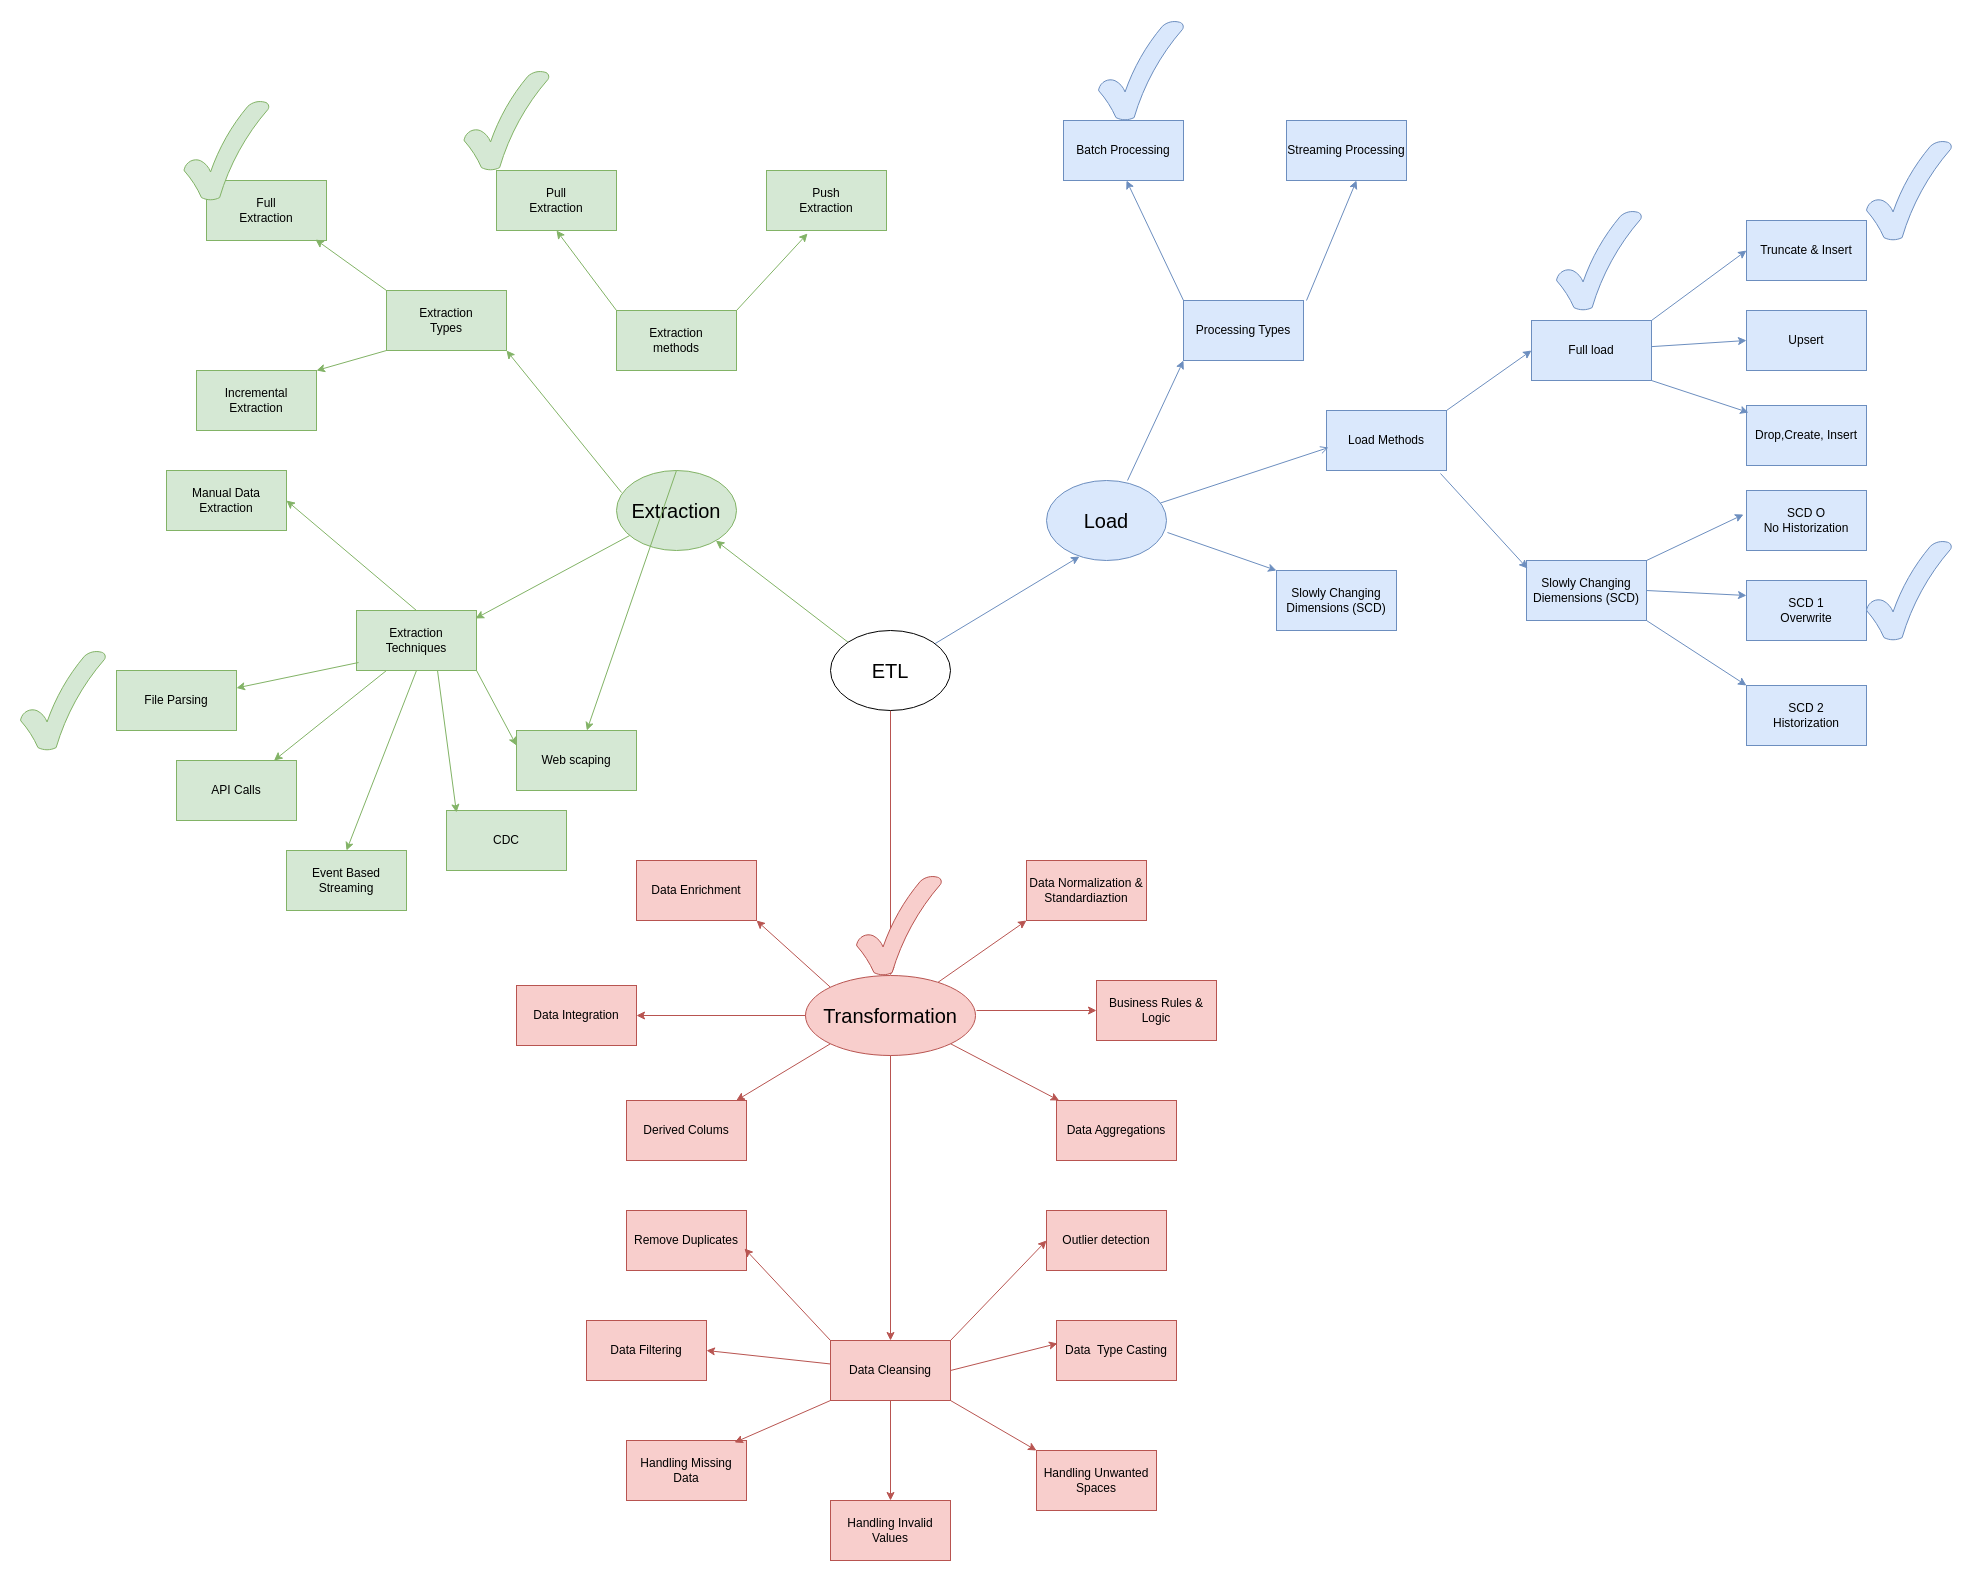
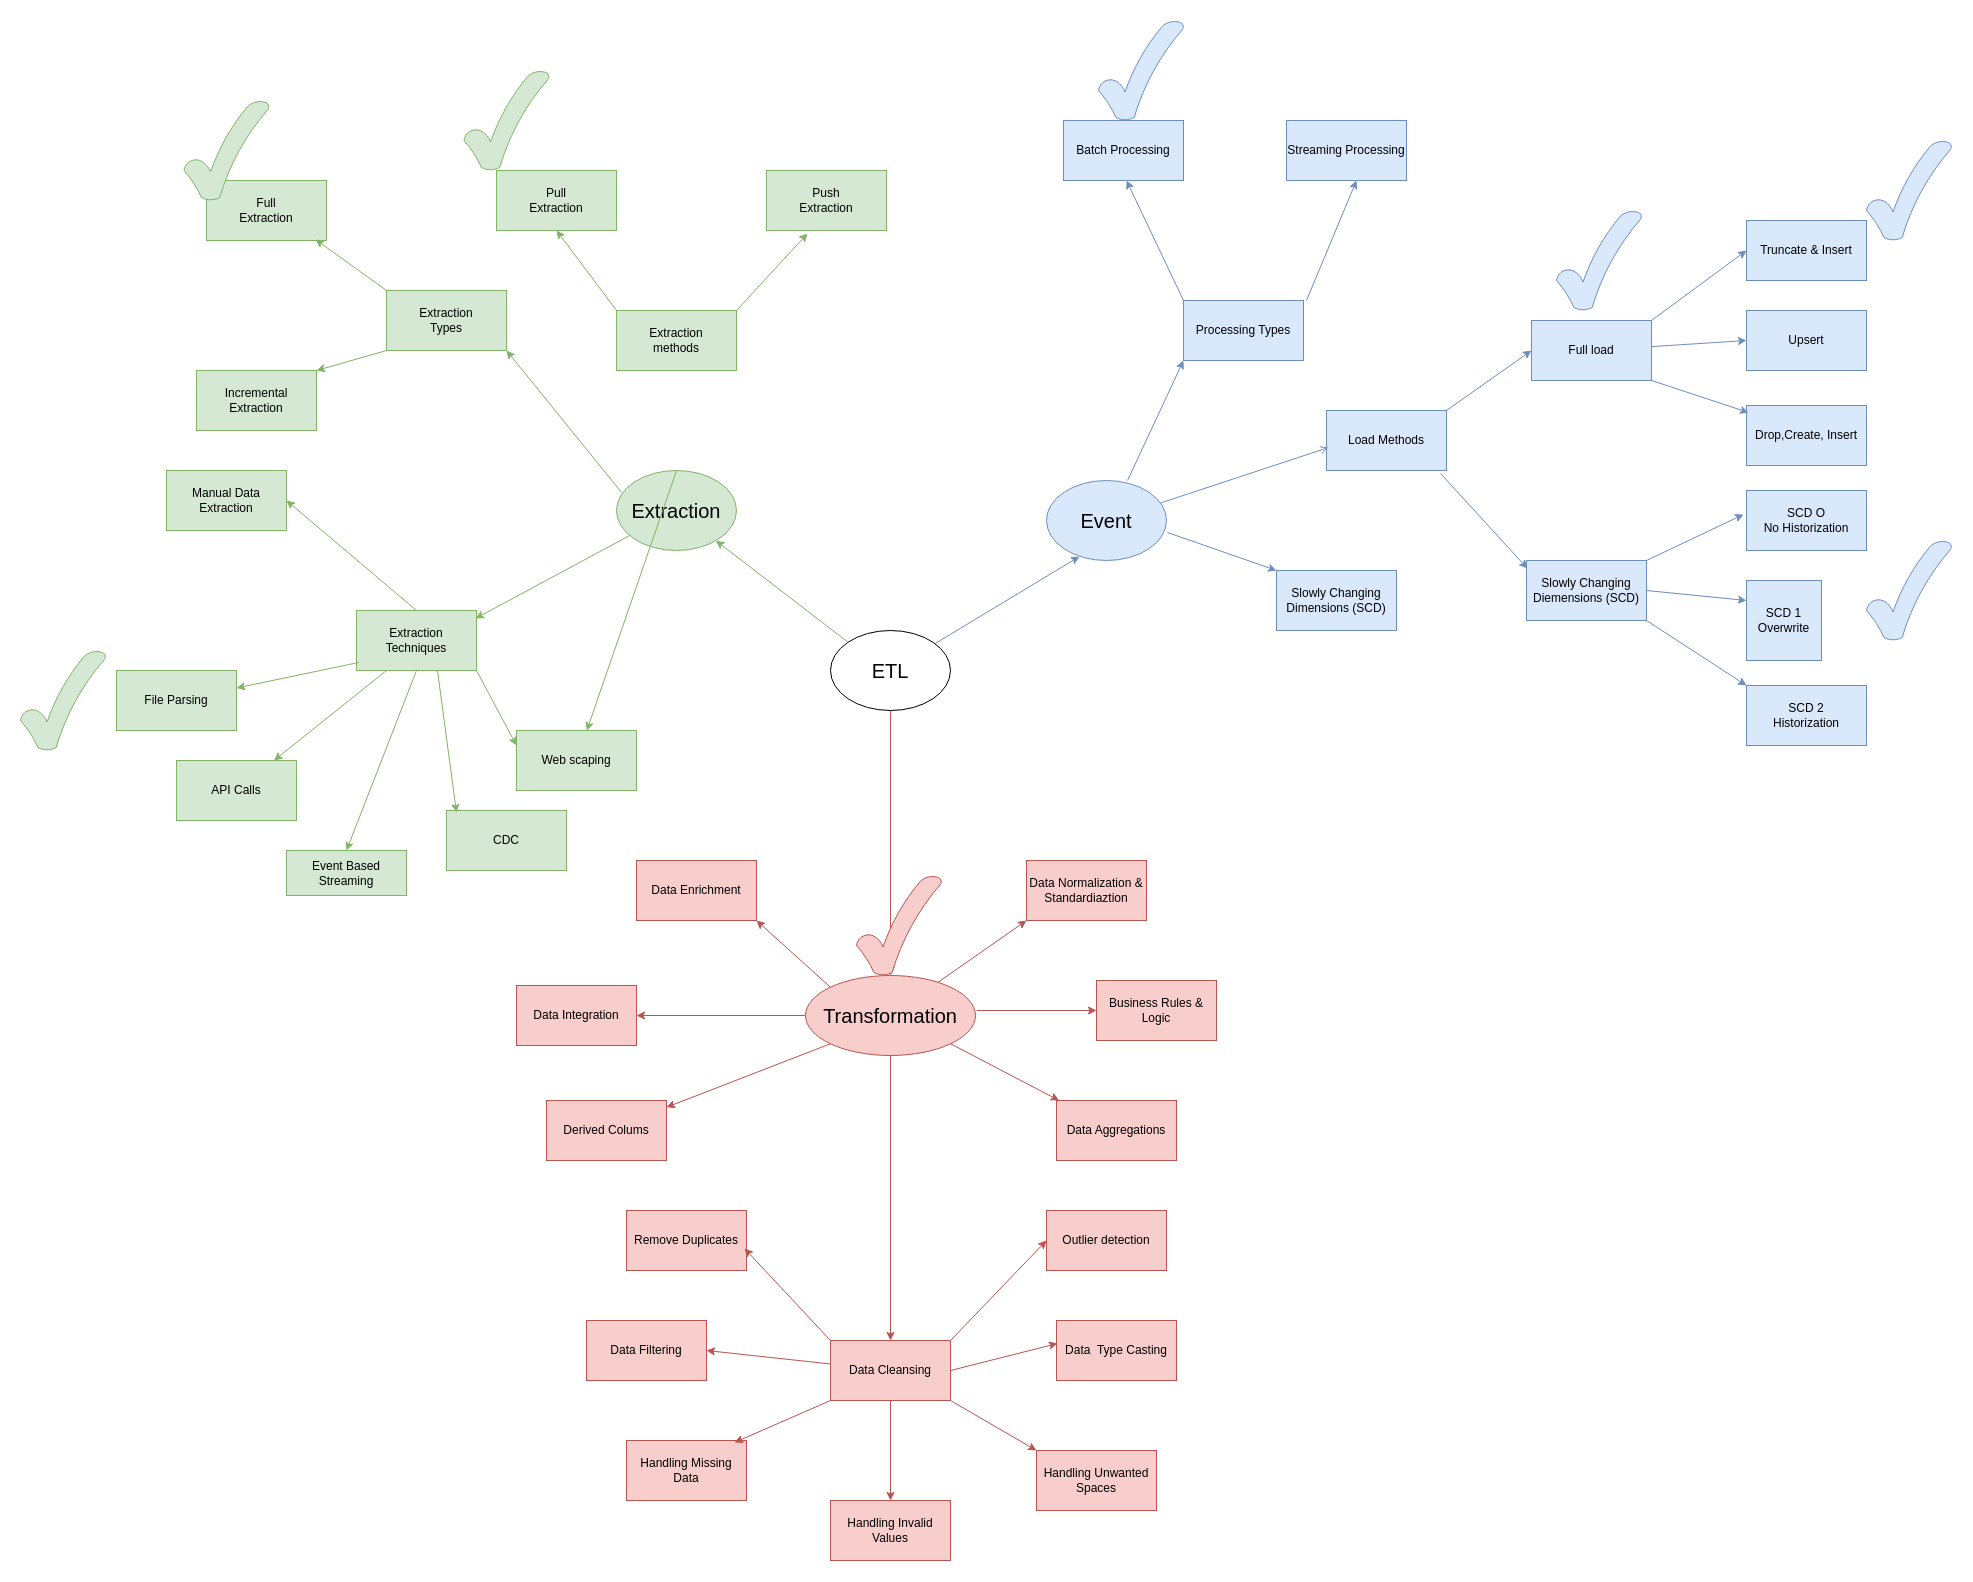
node "Load": label "Load" -> "Event"
node "SCD 1 Overwrite": size 120x60 -> 75x80
node "Event Based Streaming": size 120x60 -> 120x45
node "Derived Colums": moved (687, 1131) -> (607, 1131)
